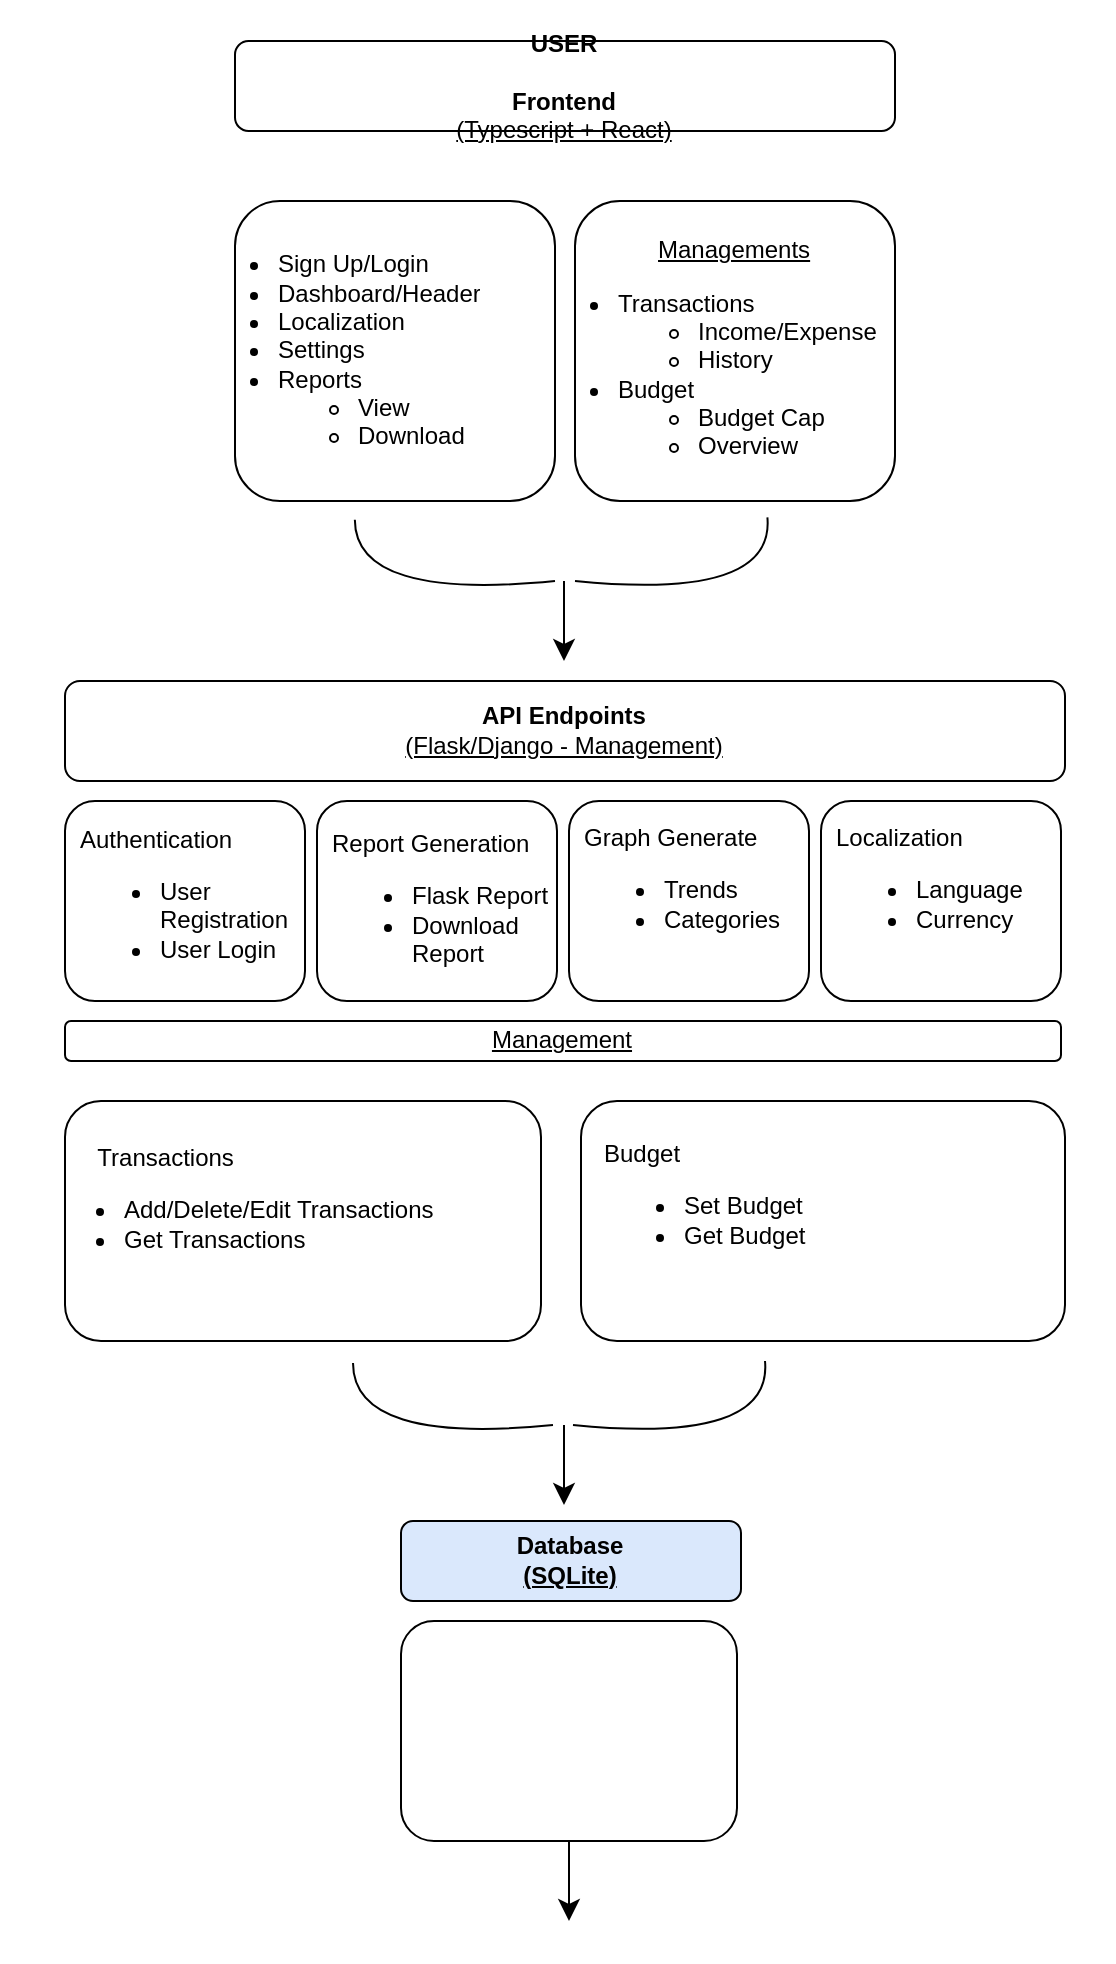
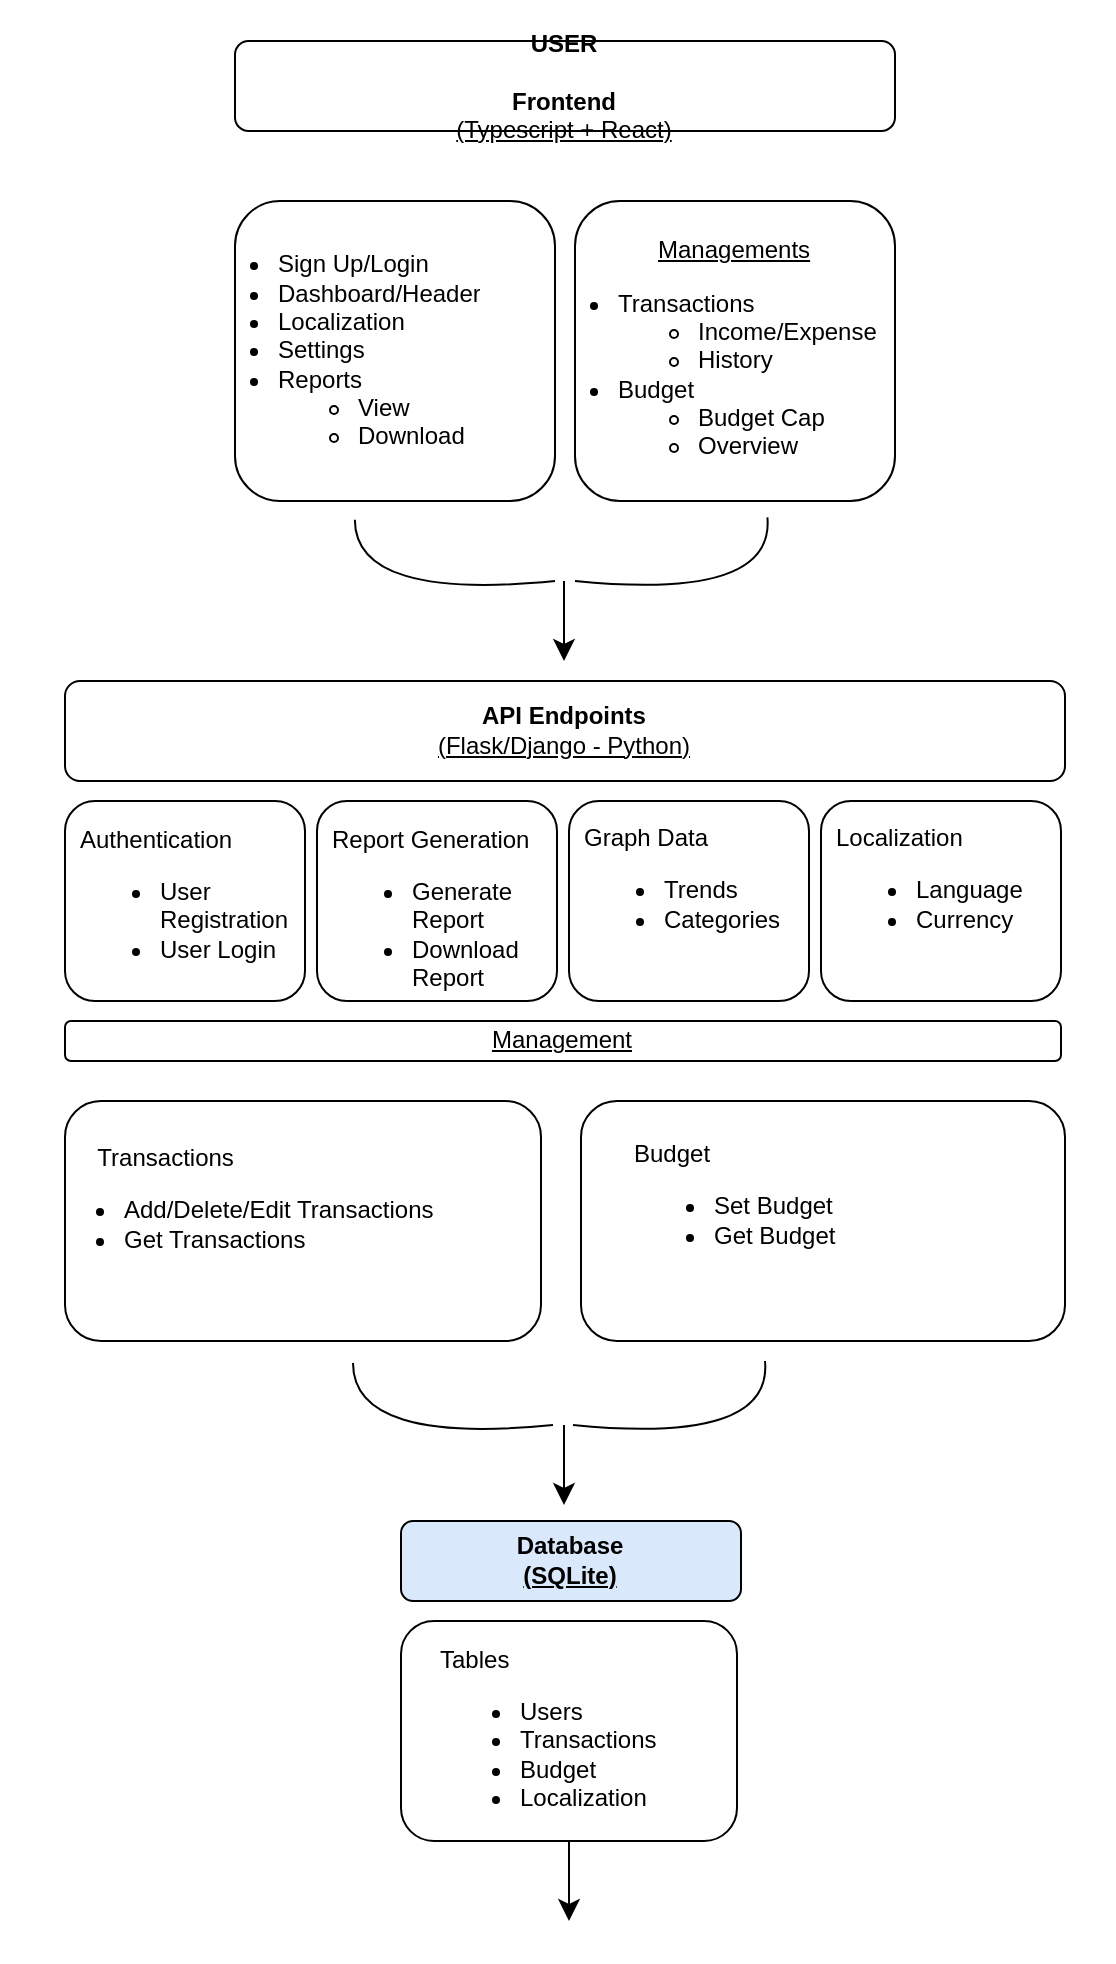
node "API Endpoints (Flask/Django - Management)": label "API Endpoints (Flask/Django - Management)" -> "API Endpoints (Flask/Django - Python)"
node "Graph Generate Trends Categories": label "Graph Generate Trends Categories" -> "Graph Data Trends Categories"
node "Report Generation Flask Report Download Report": label "Report Generation Flask Report Download Report" -> "Report Generation Generate Report Download Report"
node "Budget Set Budget Get Budget": moved (781, 1206) -> (811, 1206)
node "Tables Users Transactions Budget Localization": added
